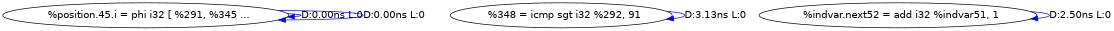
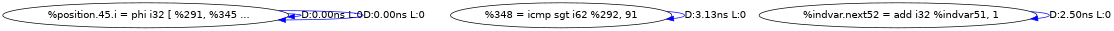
node "%348 = icmp sgt i32 %292, 91": label "%348 = icmp sgt i32 %292, 91" -> "%348 = icmp sgt i62 %292, 91"
